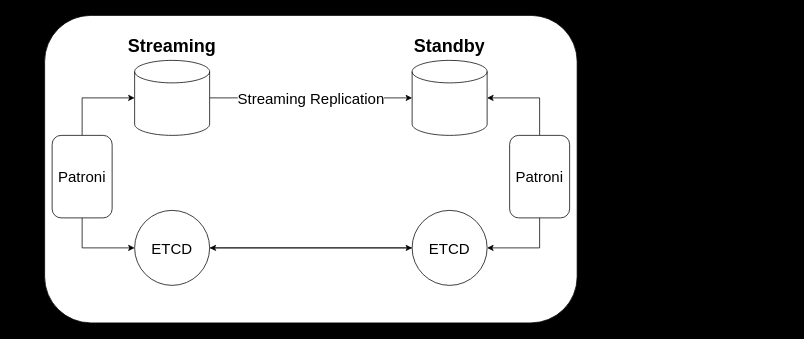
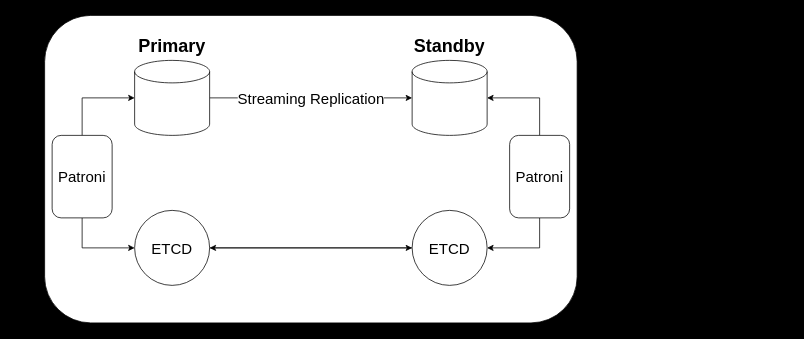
node "Streaming": label "Streaming" -> "Primary"
